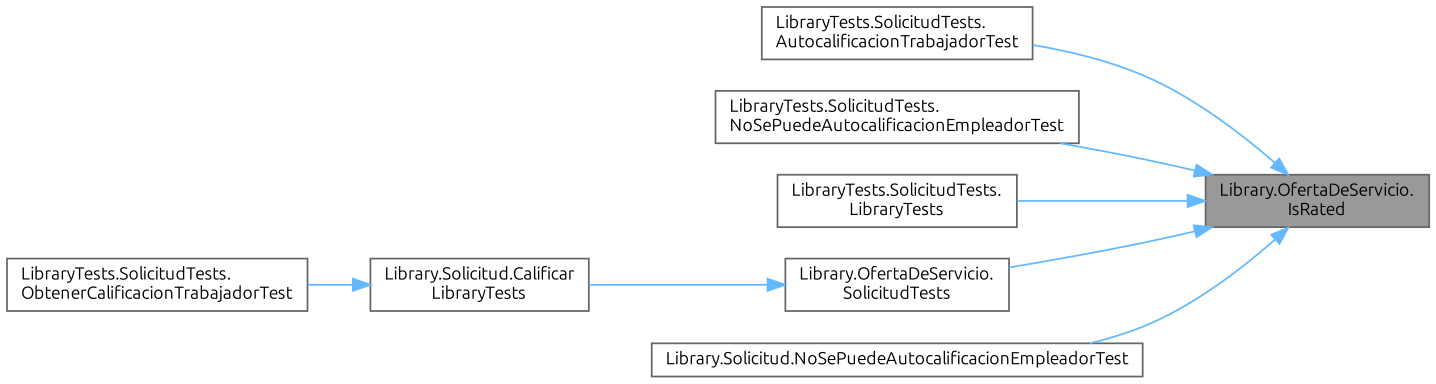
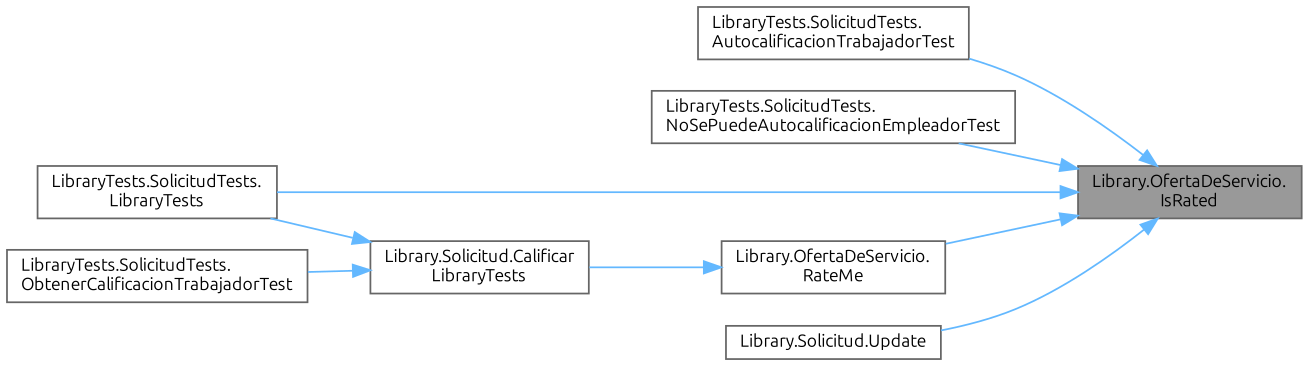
edge "LibraryTests.SolicitudTests. LibraryTests" -> "Library.Solicitud.Calificar LibraryTests": added
node "Library.OfertaDeServicio. SolicitudTests": label "Library.OfertaDeServicio. SolicitudTests" -> "Library.OfertaDeServicio. RateMe"
node "Library.Solicitud.NoSePuedeAutocalificacionEmpleadorTest": label "Library.Solicitud.NoSePuedeAutocalificacionEmpleadorTest" -> "Library.Solicitud.Update"
